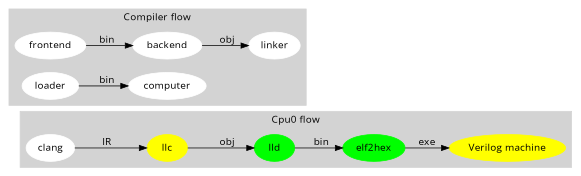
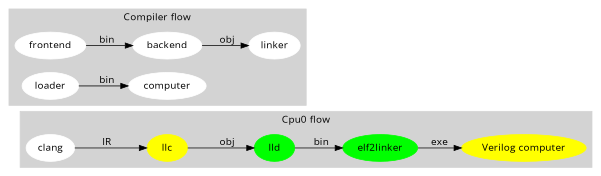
node "elf2hex": label "elf2hex" -> "elf2linker"
node "Verilog machine": label "Verilog machine" -> "Verilog computer"
